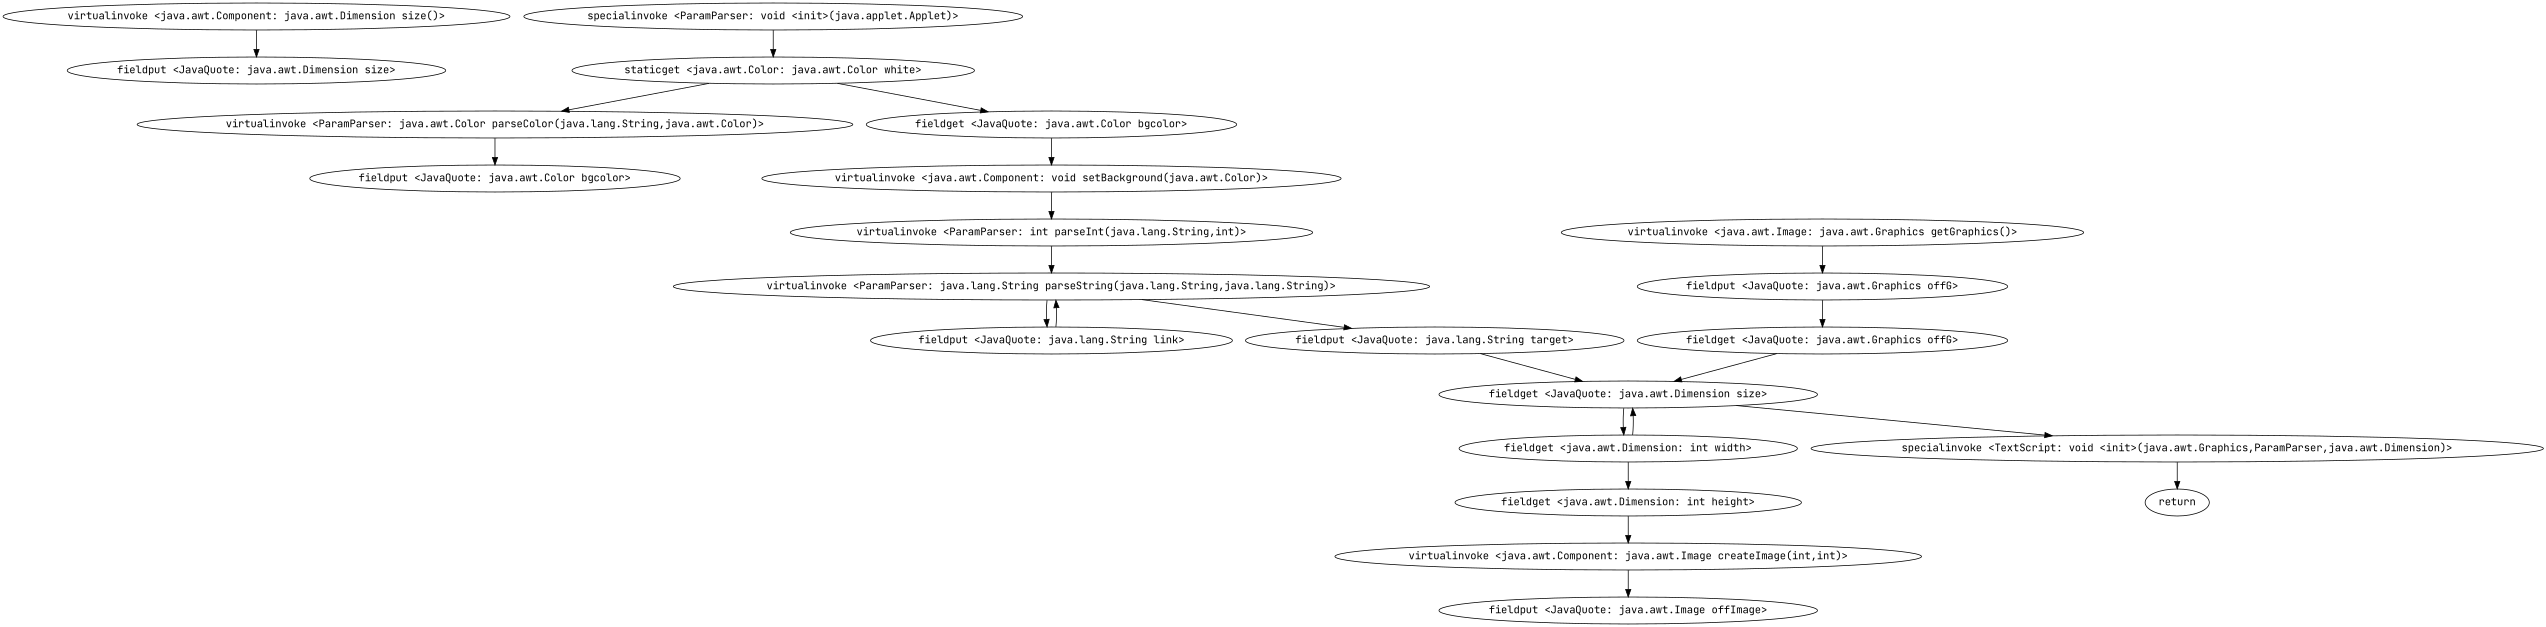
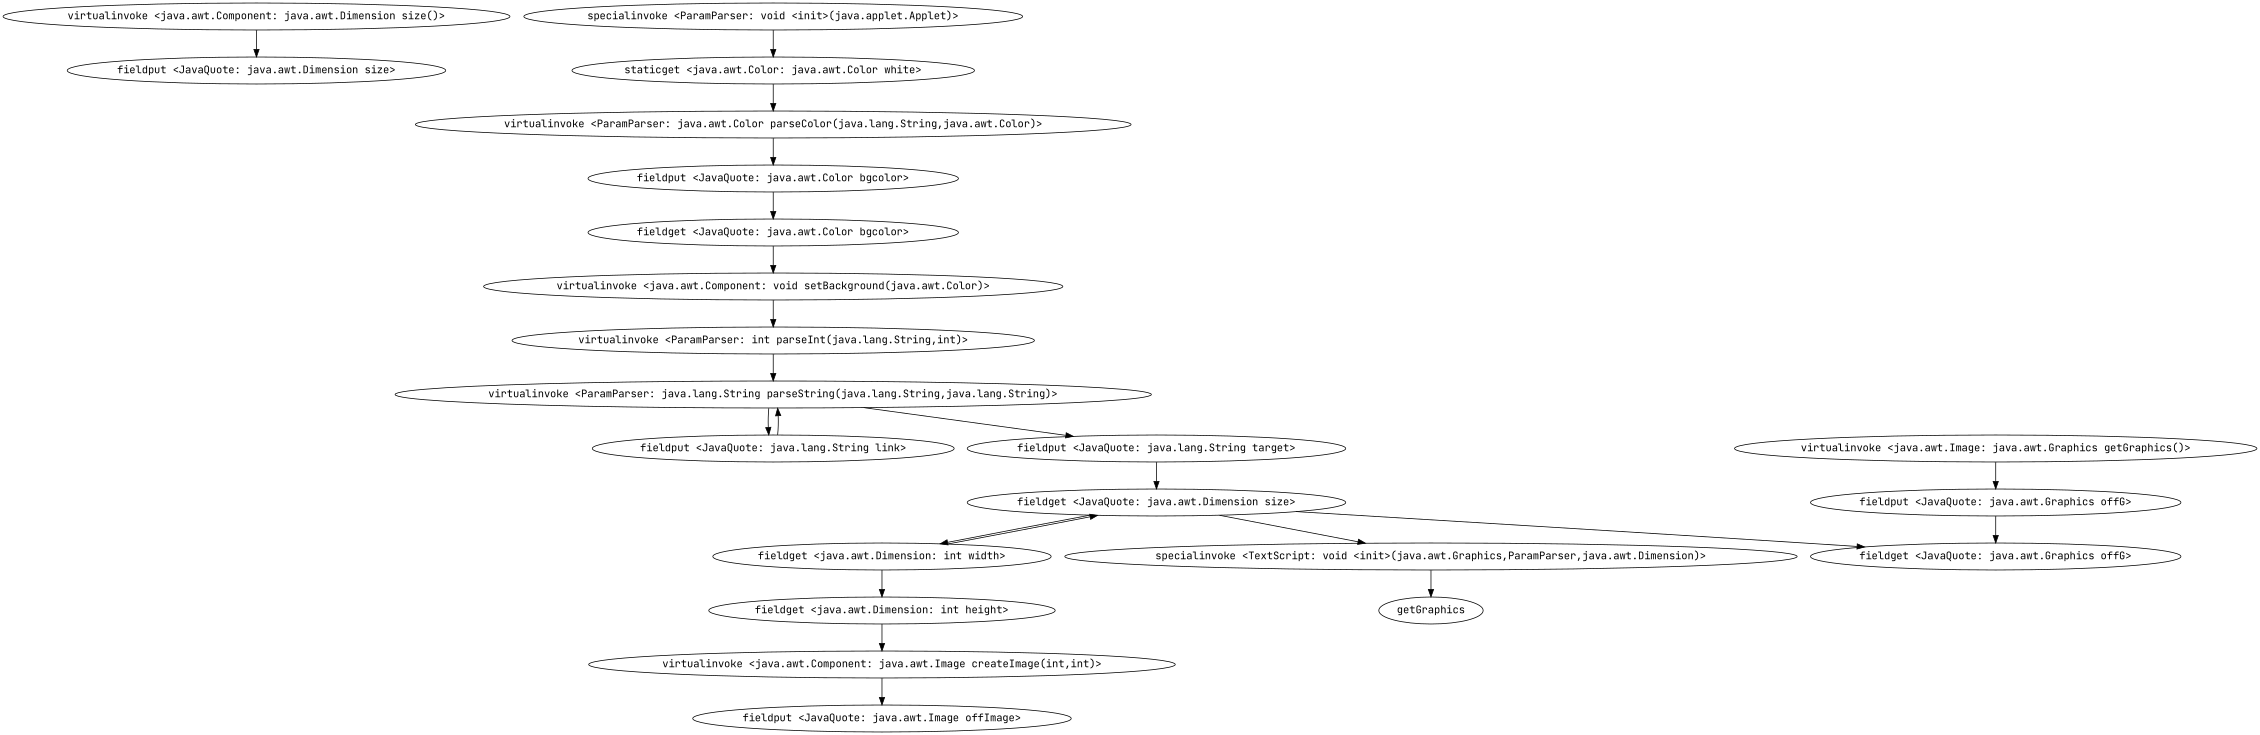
edge "staticget <java.awt.Color: java.awt.Color white>" -> "fieldget <JavaQuote: java.awt.Color bgcolor>": now "fieldput <JavaQuote: java.awt.Color bgcolor>" -> "fieldget <JavaQuote: java.awt.Color bgcolor>"
edge "fieldget <JavaQuote: java.awt.Graphics offG>" -> "fieldget <JavaQuote: java.awt.Dimension size>": reversed
node "return": label "return" -> "getGraphics"
